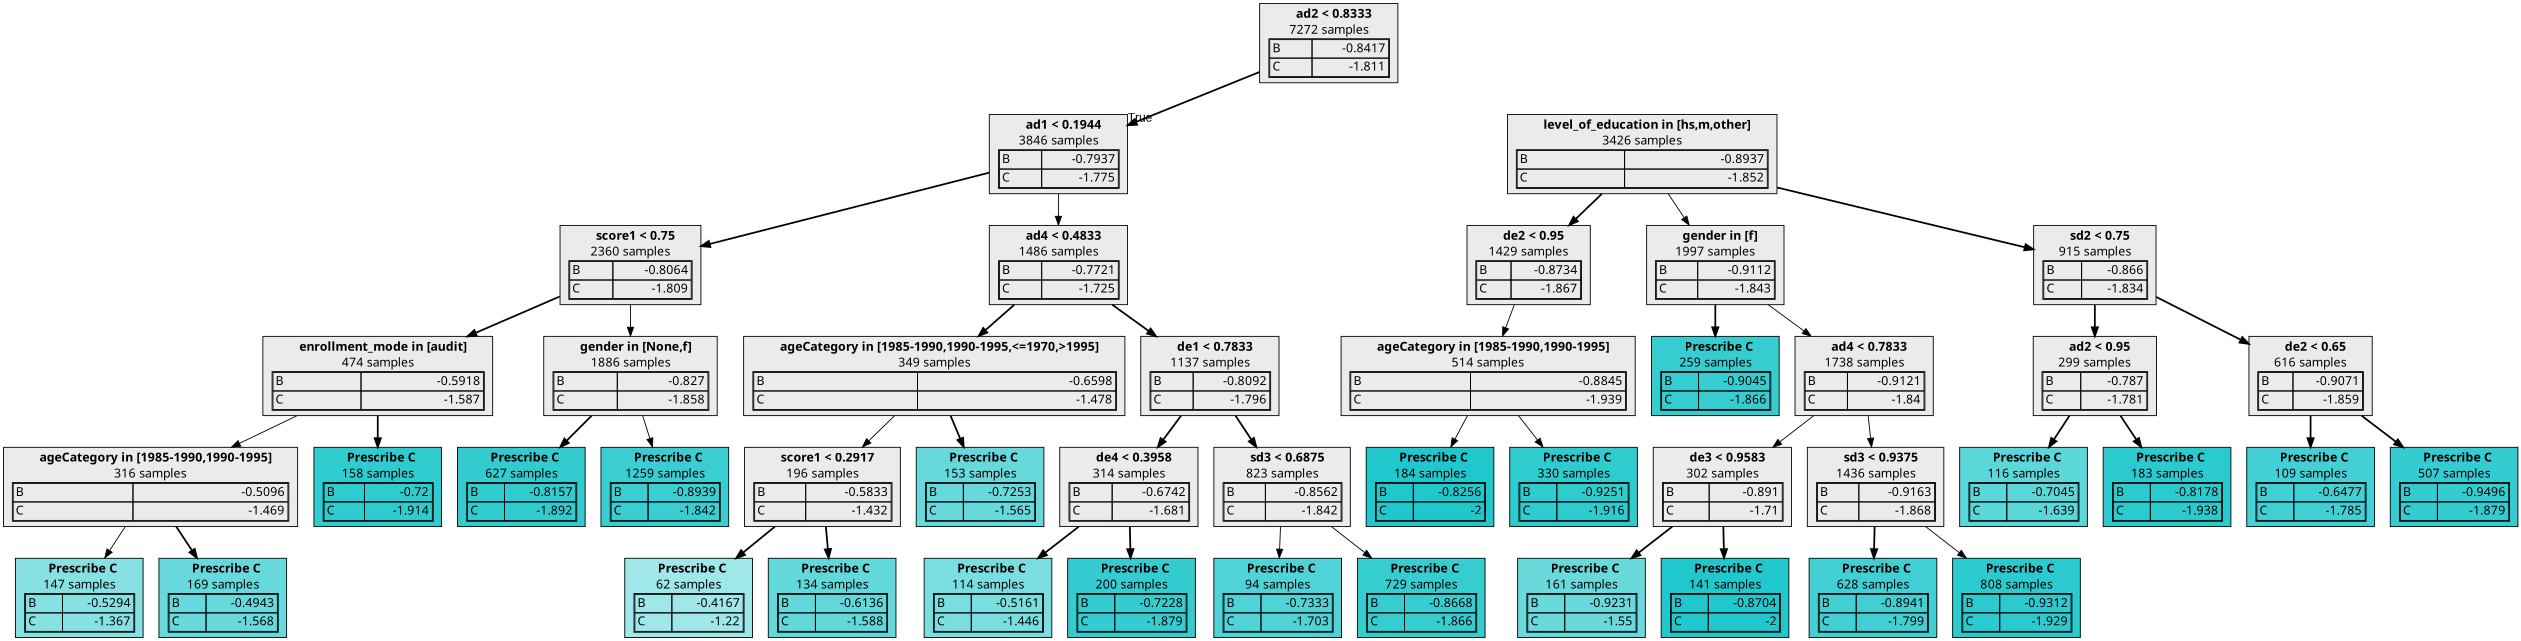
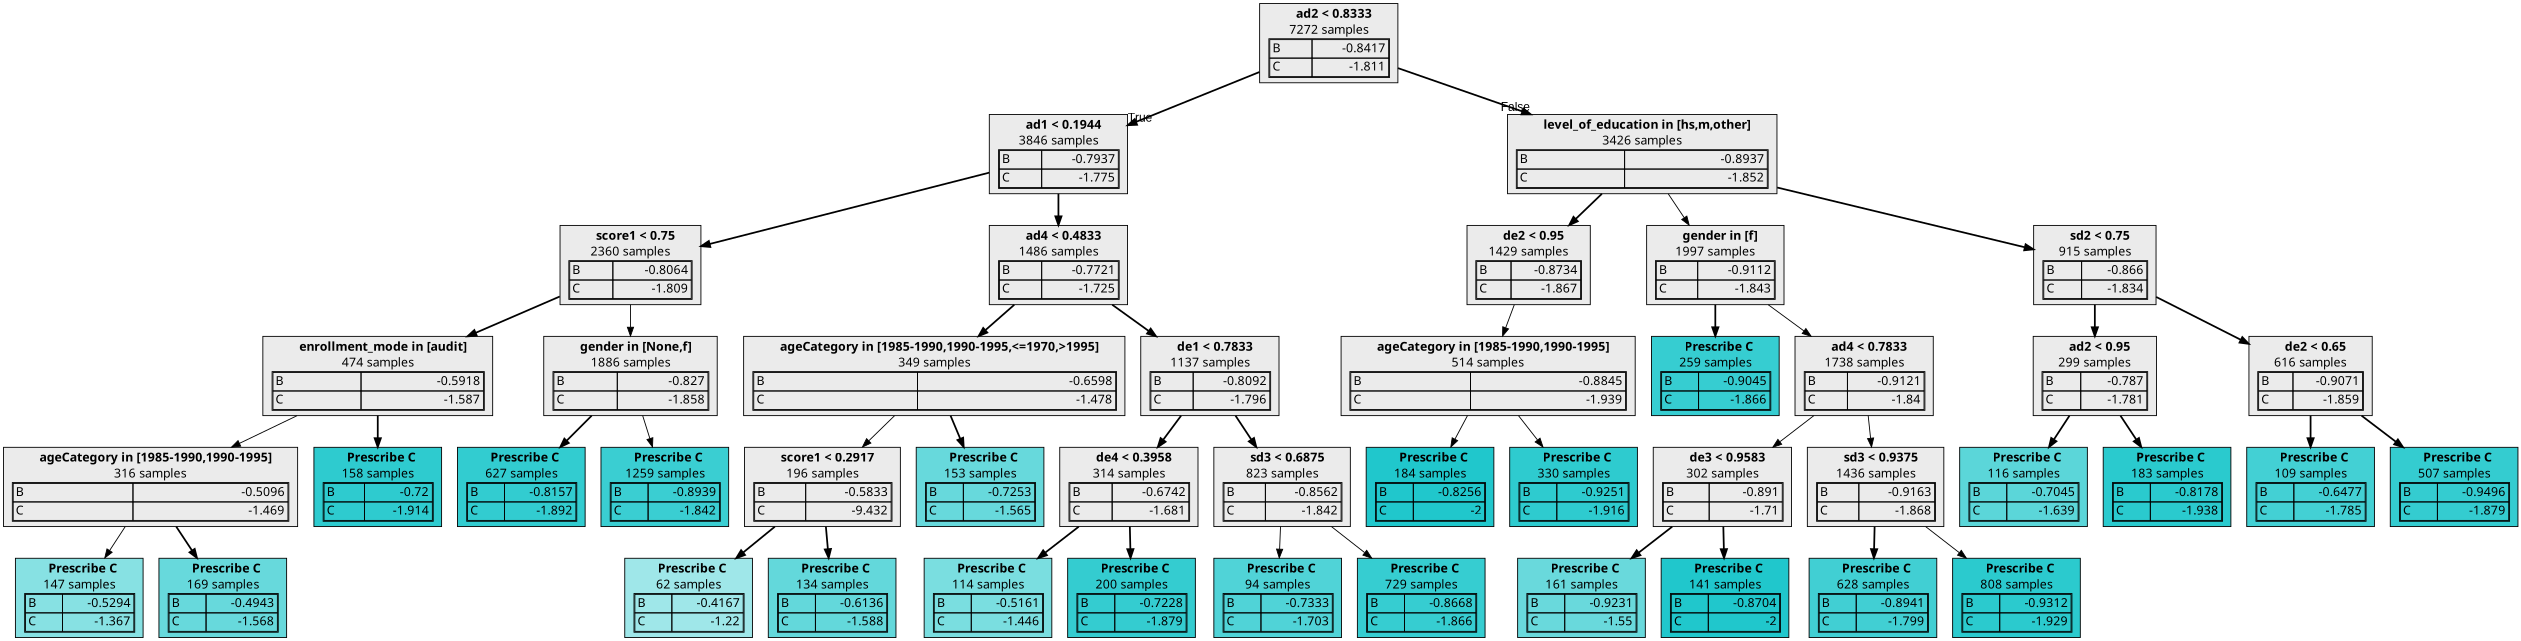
edge "ad2 < 0.8333" -> "level_of_education in [hs,m,other]": added
edge "ad1 < 0.1944" -> "ad4 < 0.4833": style solid -> bold
node "score1 < 0.2917": text "-1.432" -> "-9.432"
